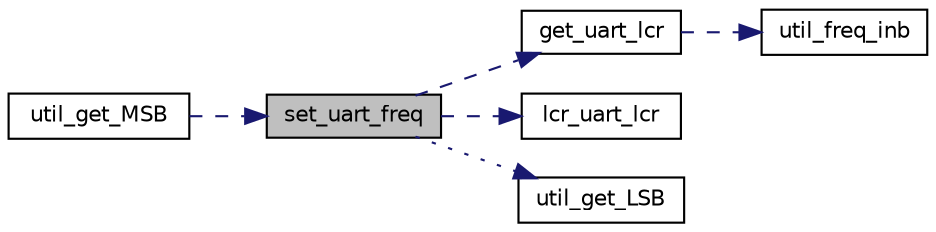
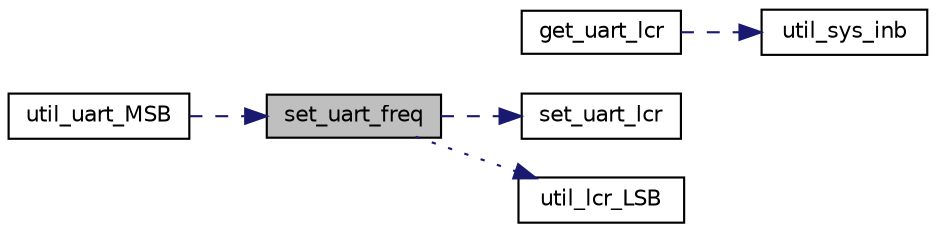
node "util_freq_inb": label "util_freq_inb" -> "util_sys_inb"
edge "set_uart_freq" -> "get_uart_lcr": removed
node "util_get_MSB": label "util_get_MSB" -> "util_uart_MSB"
node "lcr_uart_lcr": label "lcr_uart_lcr" -> "set_uart_lcr"
node "util_get_LSB": label "util_get_LSB" -> "util_lcr_LSB"
